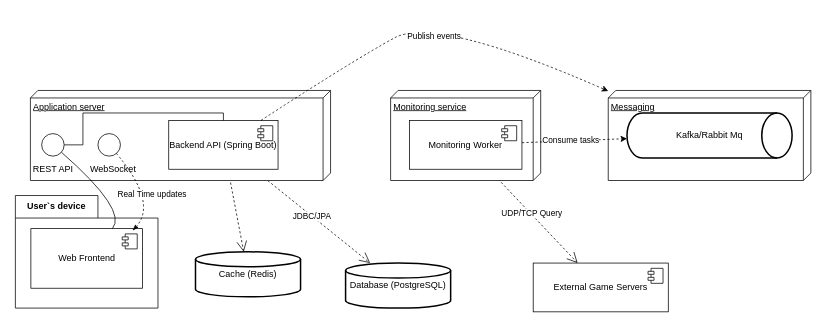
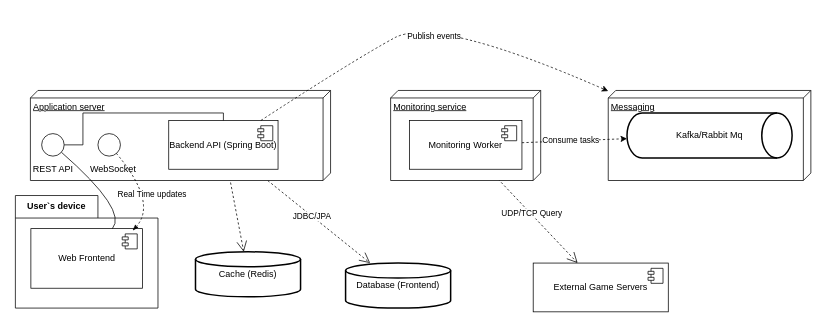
node "Database (PostgreSQL)": label "Database (PostgreSQL)" -> "Database (Frontend)"
